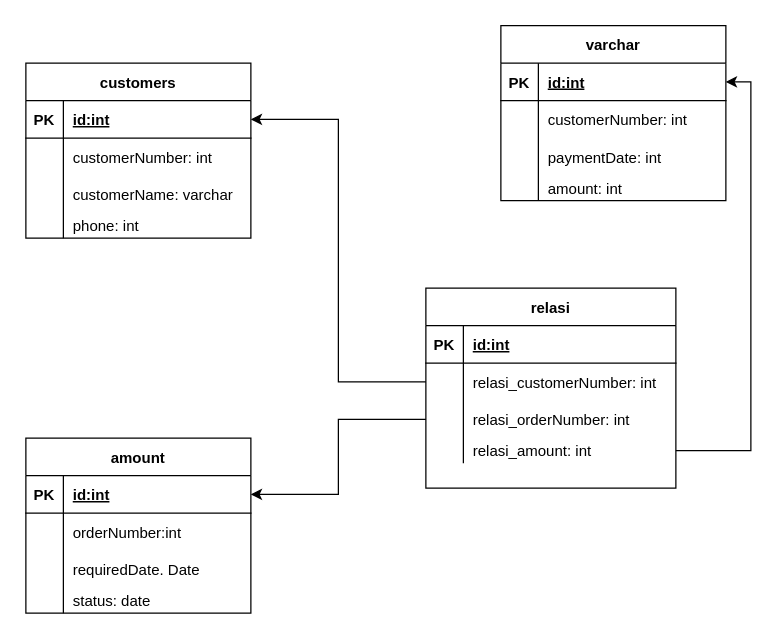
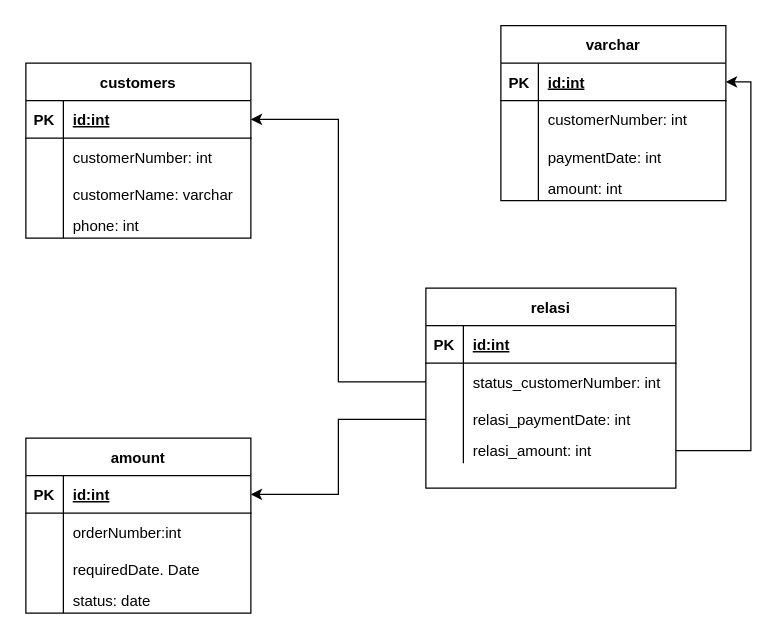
node "relasi_customerNumber: int": label "relasi_customerNumber: int" -> "status_customerNumber: int"
node "relasi_orderNumber: int": label "relasi_orderNumber: int" -> "relasi_paymentDate: int"
